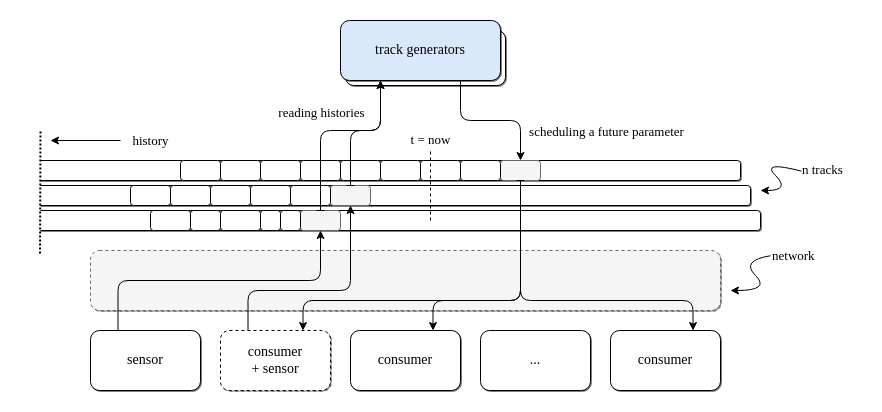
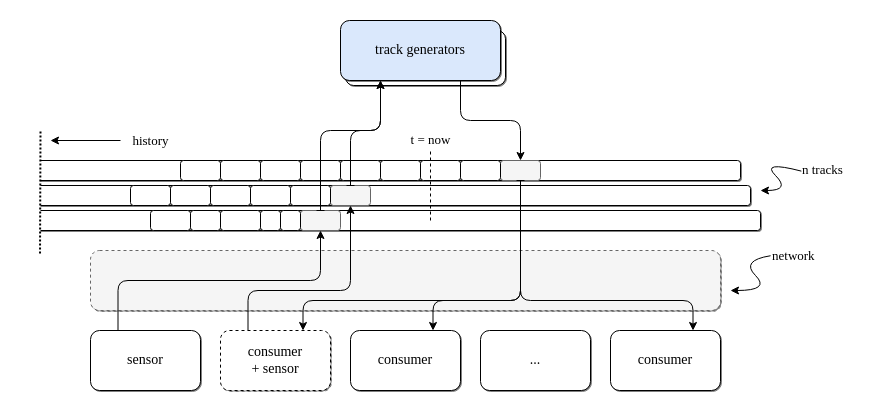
node "reading histories": removed
node "scheduling a future parameter": removed
